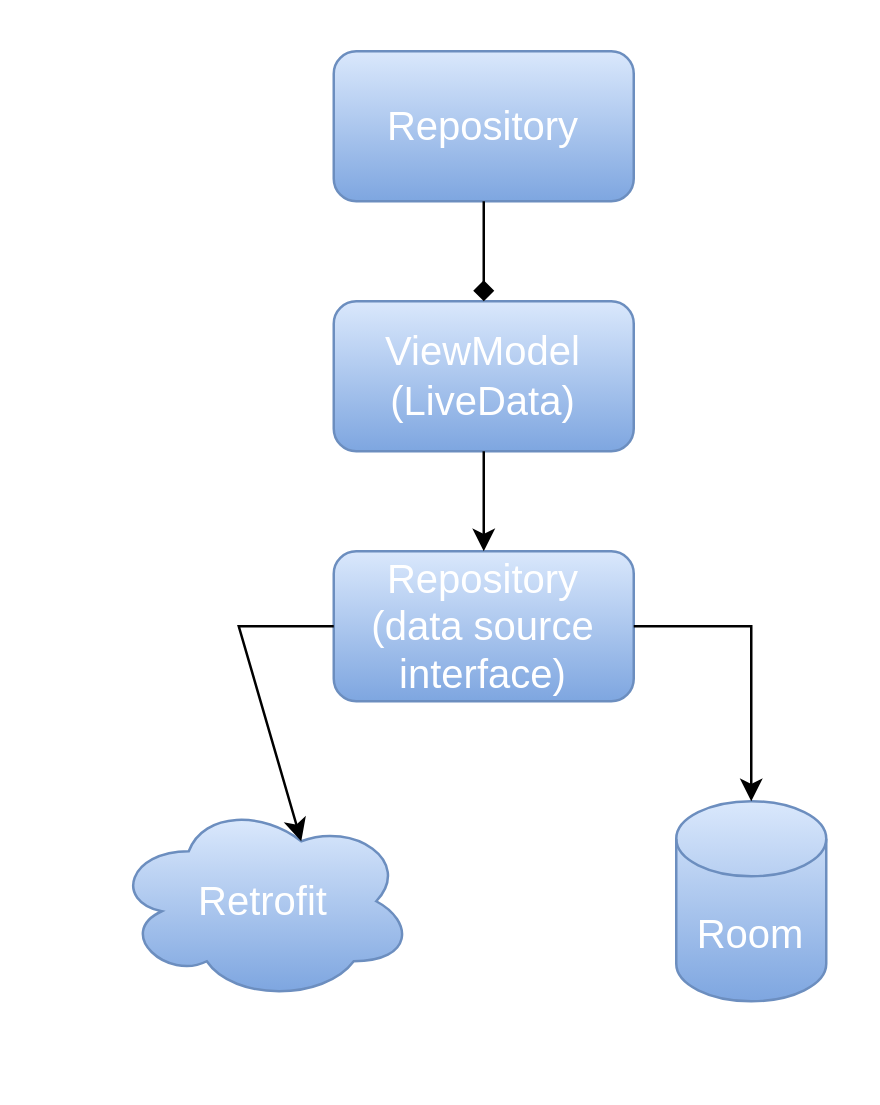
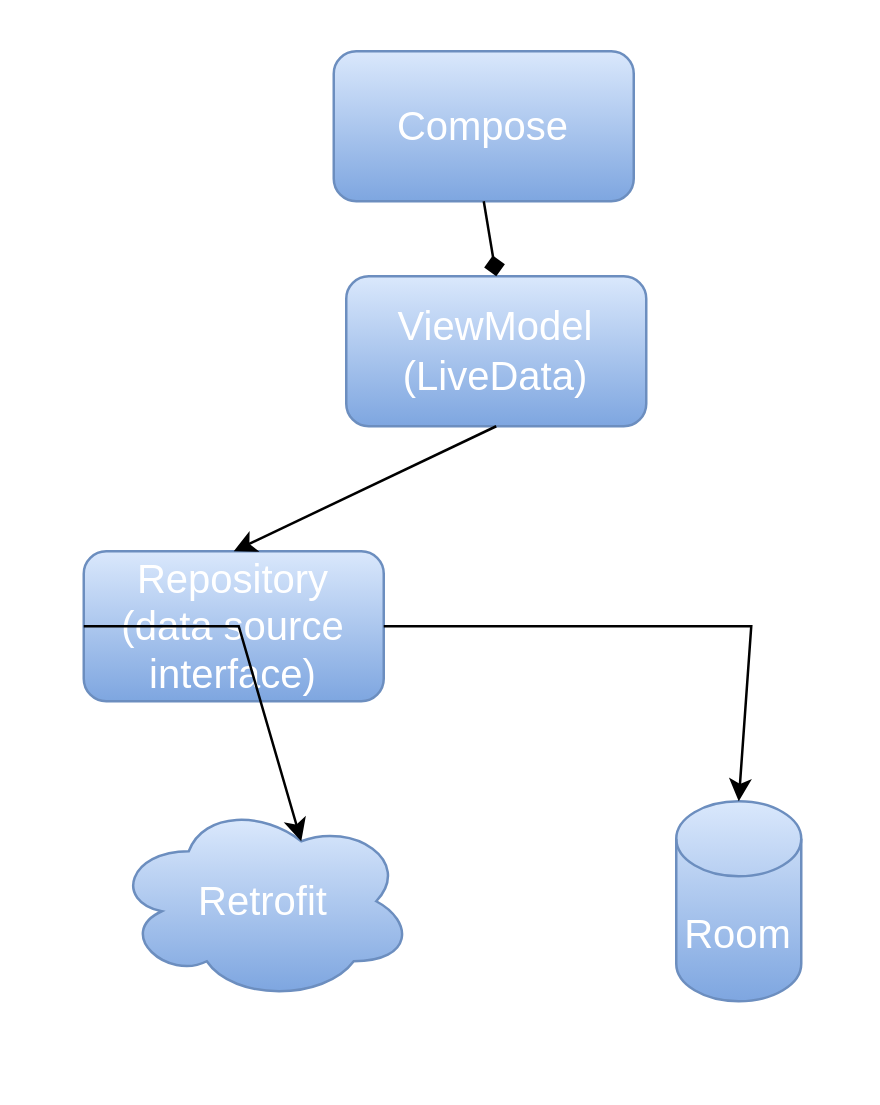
node "Repository": label "Repository" -> "Compose"
node "ViewModel (LiveData)": moved (484, 376) -> (496, 351)
node "Repository (data source interface)": moved (484, 626) -> (234, 626)
node "Room": size 150x200 -> 125x200
